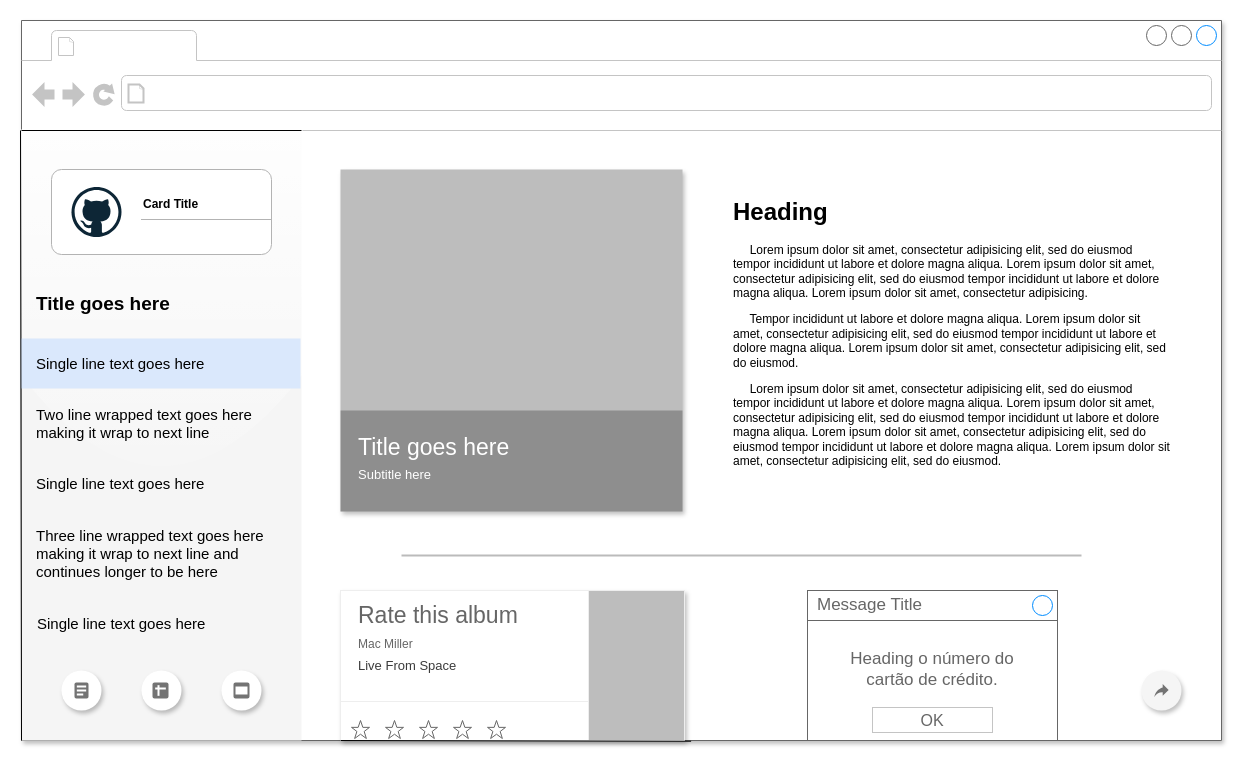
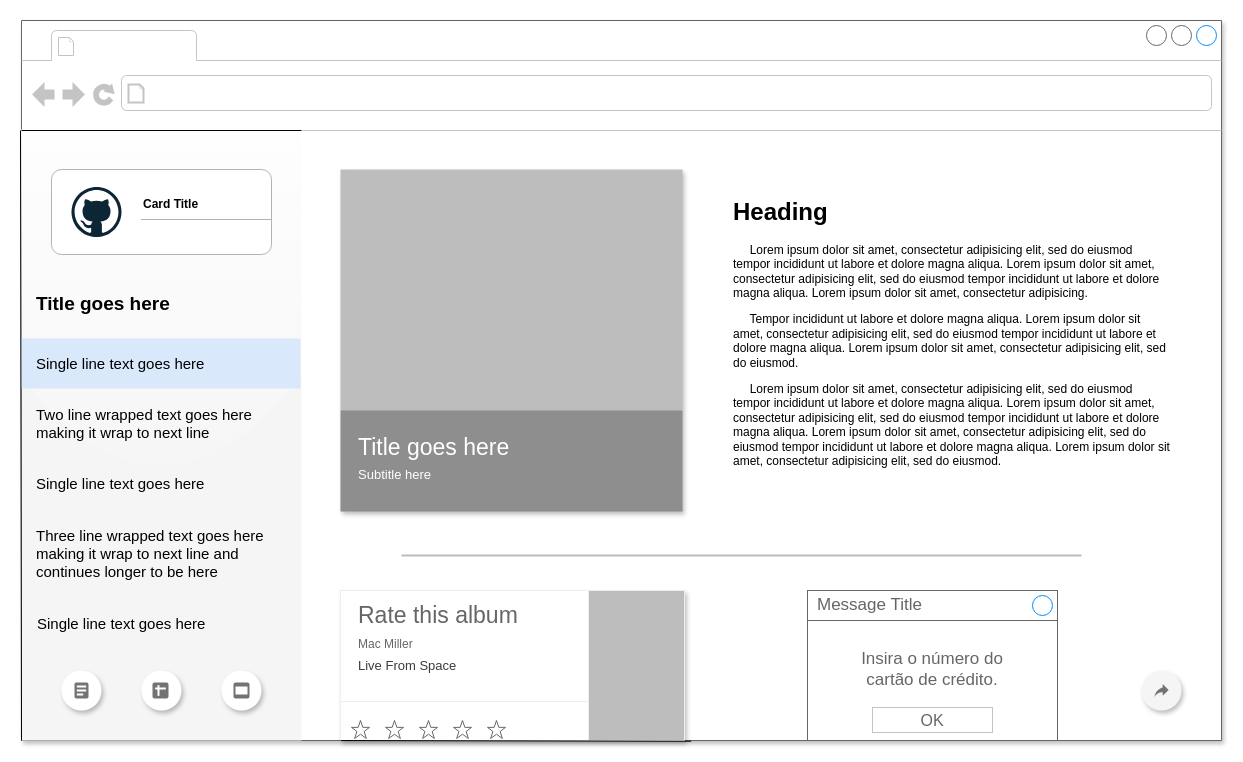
node "Heading o número do cartão de crédito.": label "Heading o número do cartão de crédito." -> "Insira o número do cartão de crédito."
